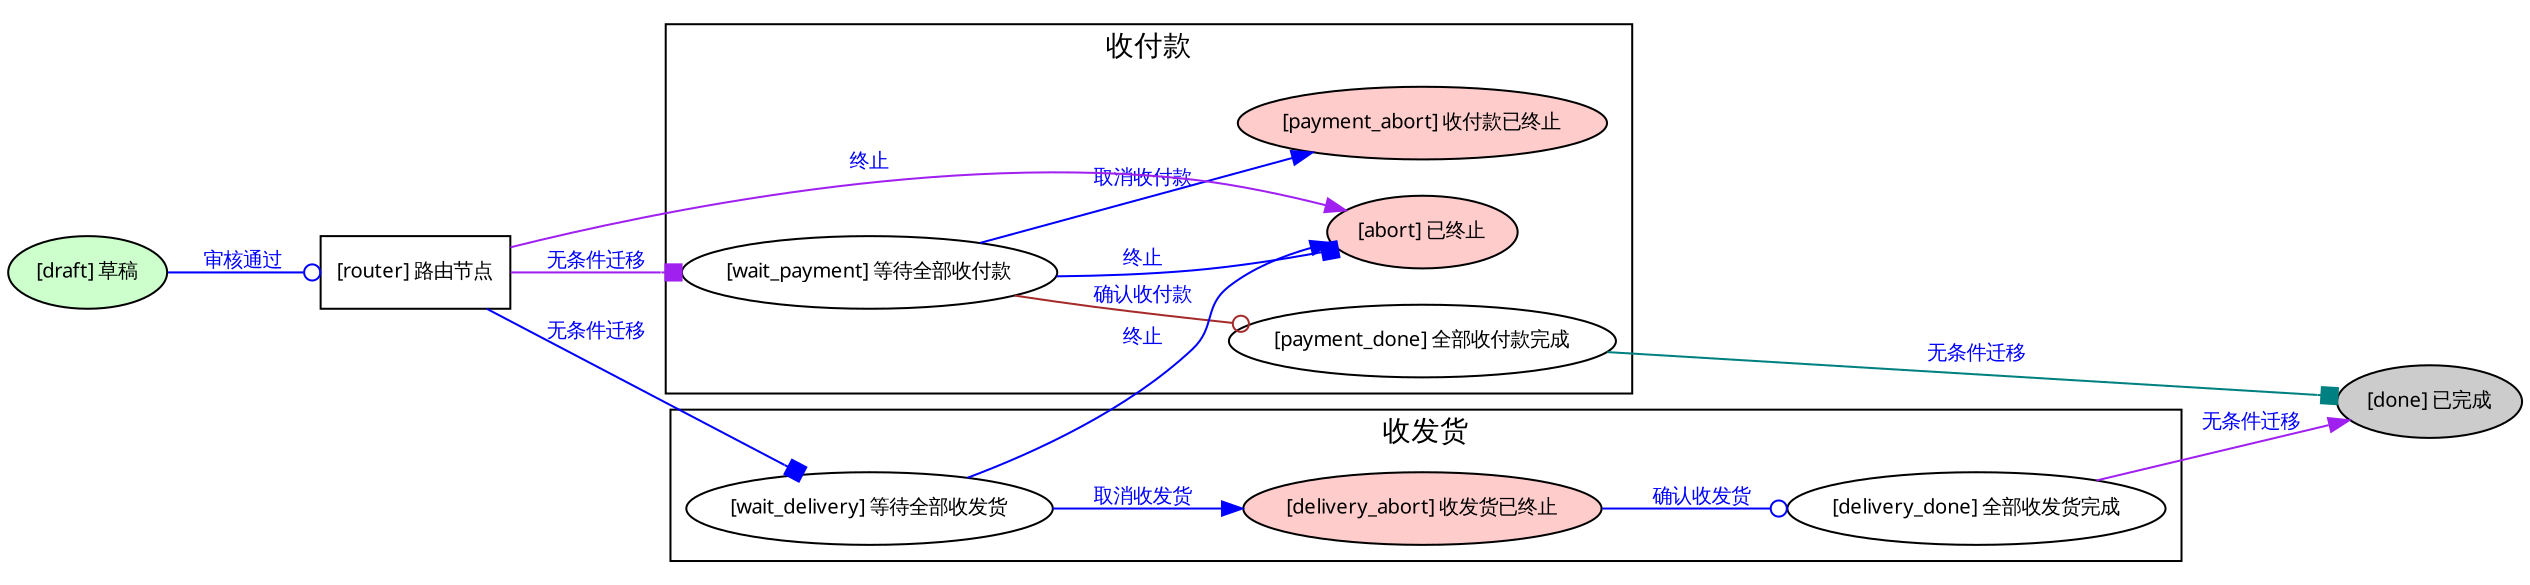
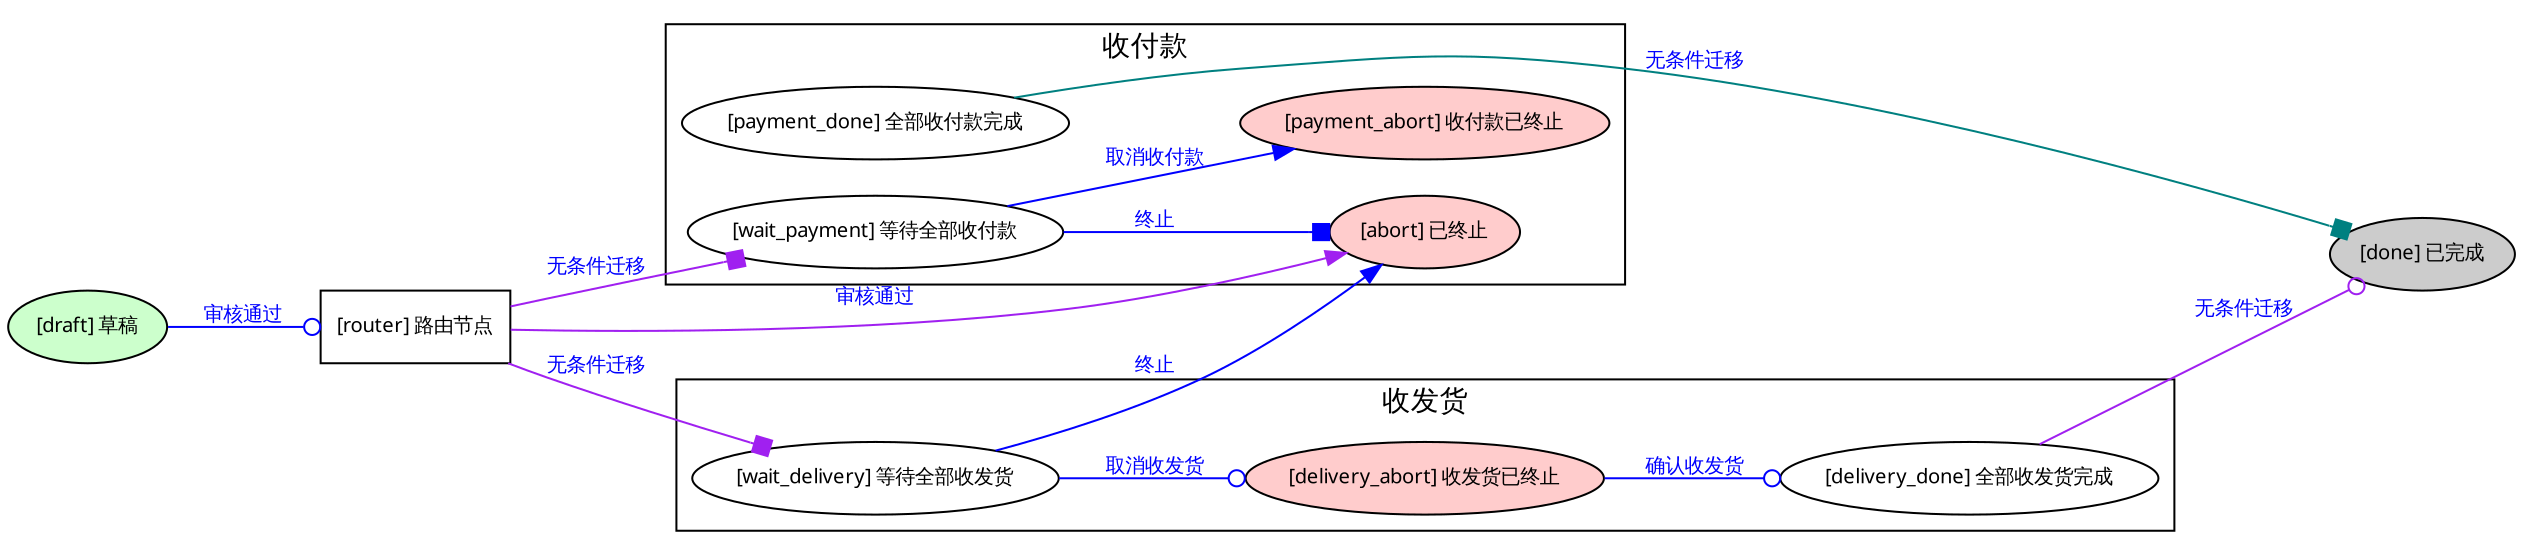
edge "[router] 路由节点" -> "[abort] 已终止": label "终止" -> "审核通过"
edge "[wait_payment] 等待全部收付款" -> "[payment_done] 全部收付款完成": removed, label "确认收付款"
edge "[router] 路由节点" -> "[wait_delivery] 等待全部收发货": color blue -> purple
edge "[delivery_done] 全部收发货完成" -> "[done] 已完成": arrowhead normal -> odot
edge "[wait_delivery] 等待全部收发货" -> "[delivery_abort] 收发货已终止": arrowhead normal -> odot
